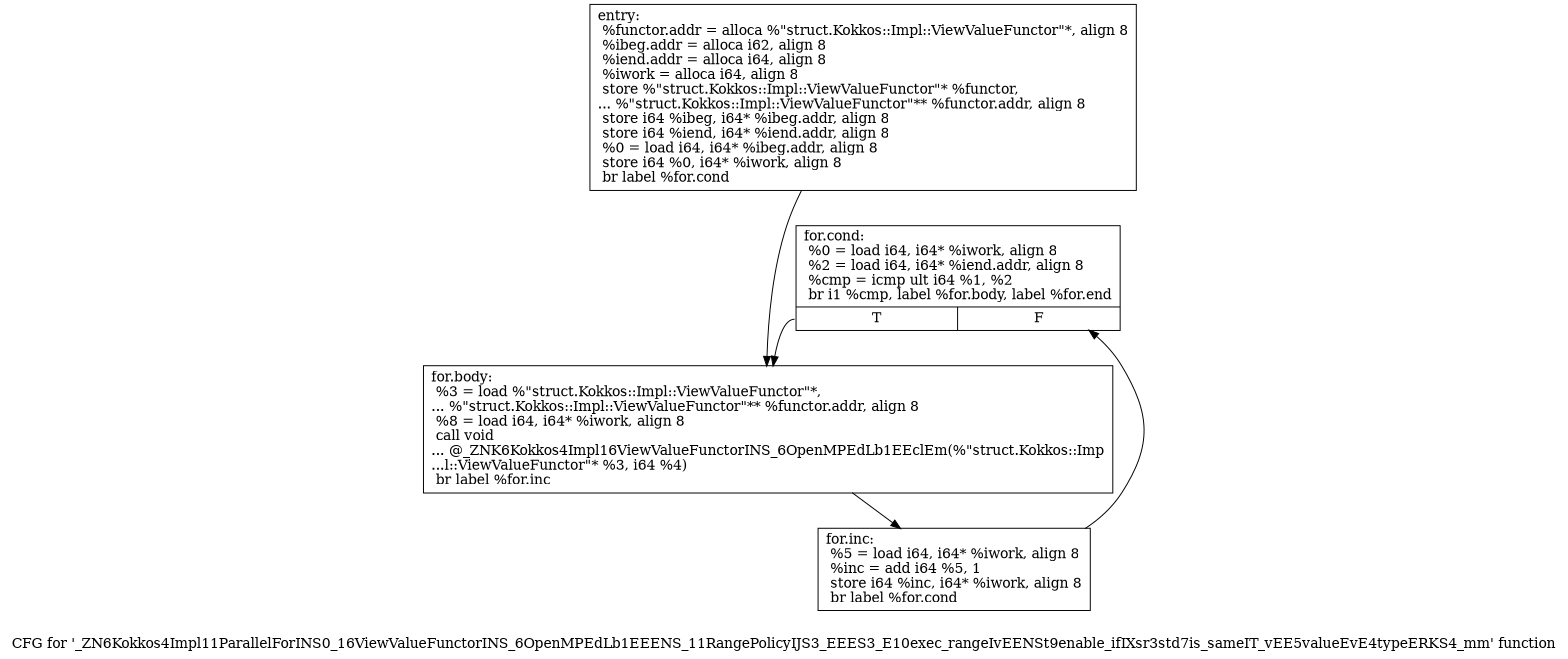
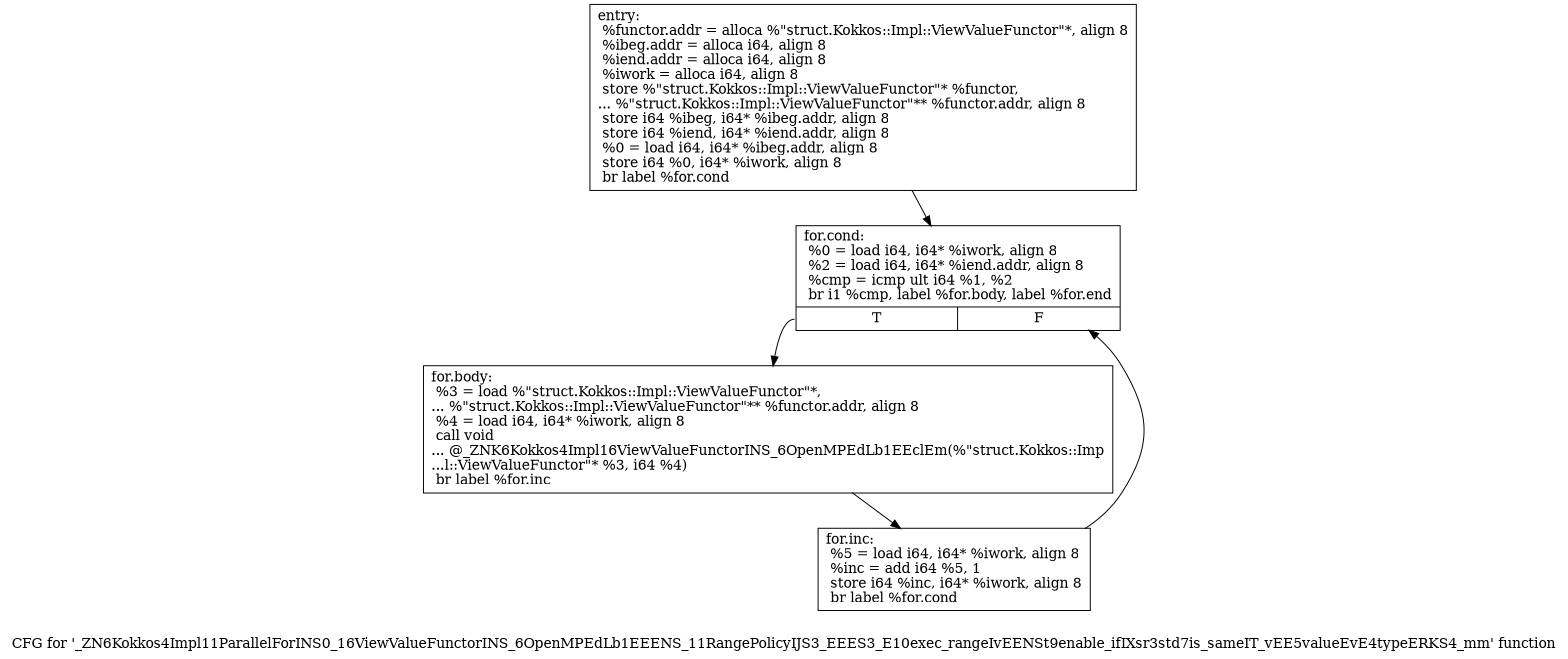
node "entry:": text "%ibeg.addr = alloca i62, align 8" -> "%ibeg.addr = alloca i64, align 8"
edge "entry:" -> "for.body:": now "entry:" -> "for.cond:"
node "for.body:": text "%8 = load i64, i64* %iwork, align 8" -> "%4 = load i64, i64* %iwork, align 8"
